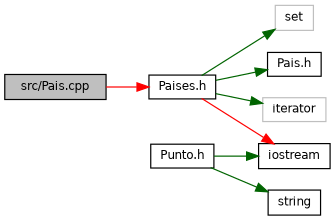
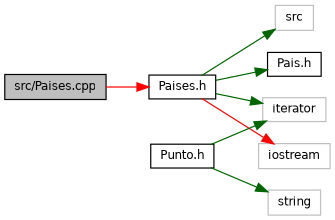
node "set": label "set" -> "src"
node "src/Pais.cpp": label "src/Pais.cpp" -> "src/Paises.cpp"
edge "Punto.h" -> "iostream": now "Punto.h" -> "iterator"
node "iostream": color black -> grey75
node "string": color black -> grey75
